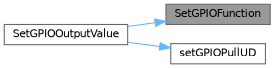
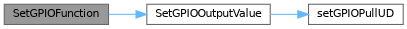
edge "SetGPIOOutputValue" -> "SetGPIOFunction": reversed
